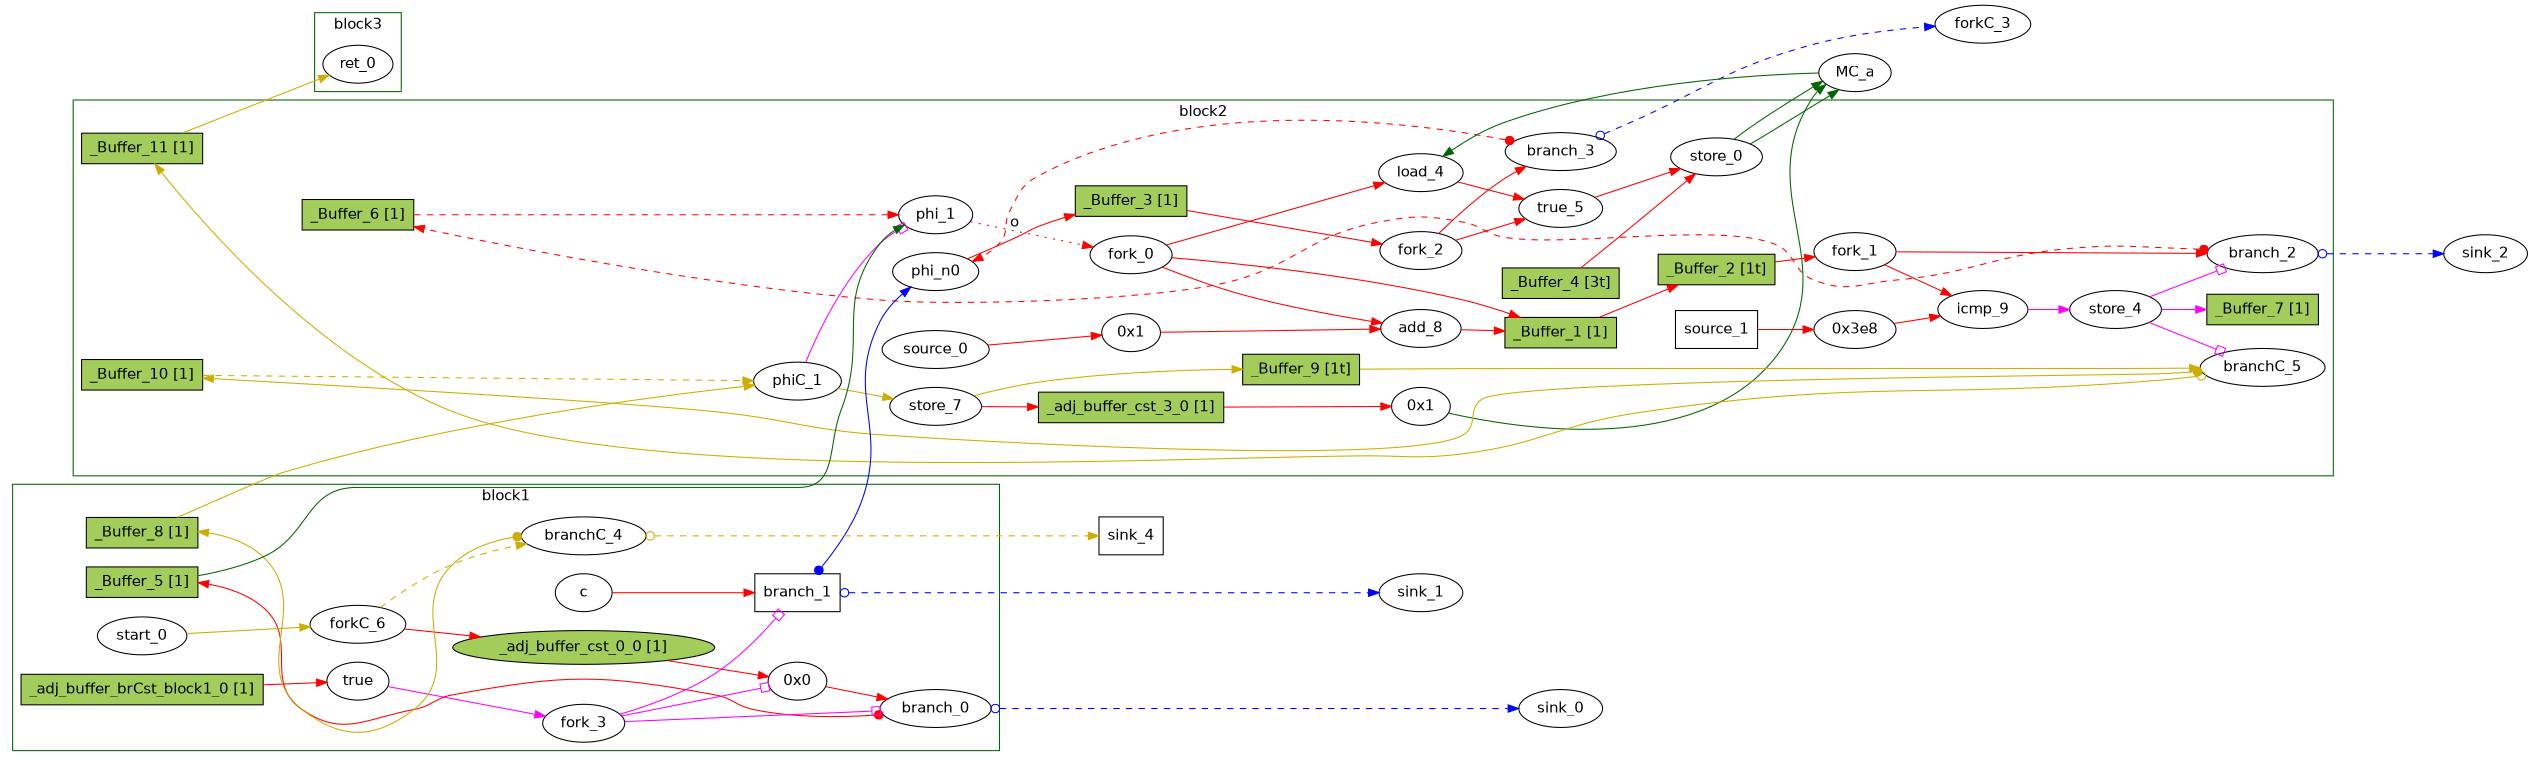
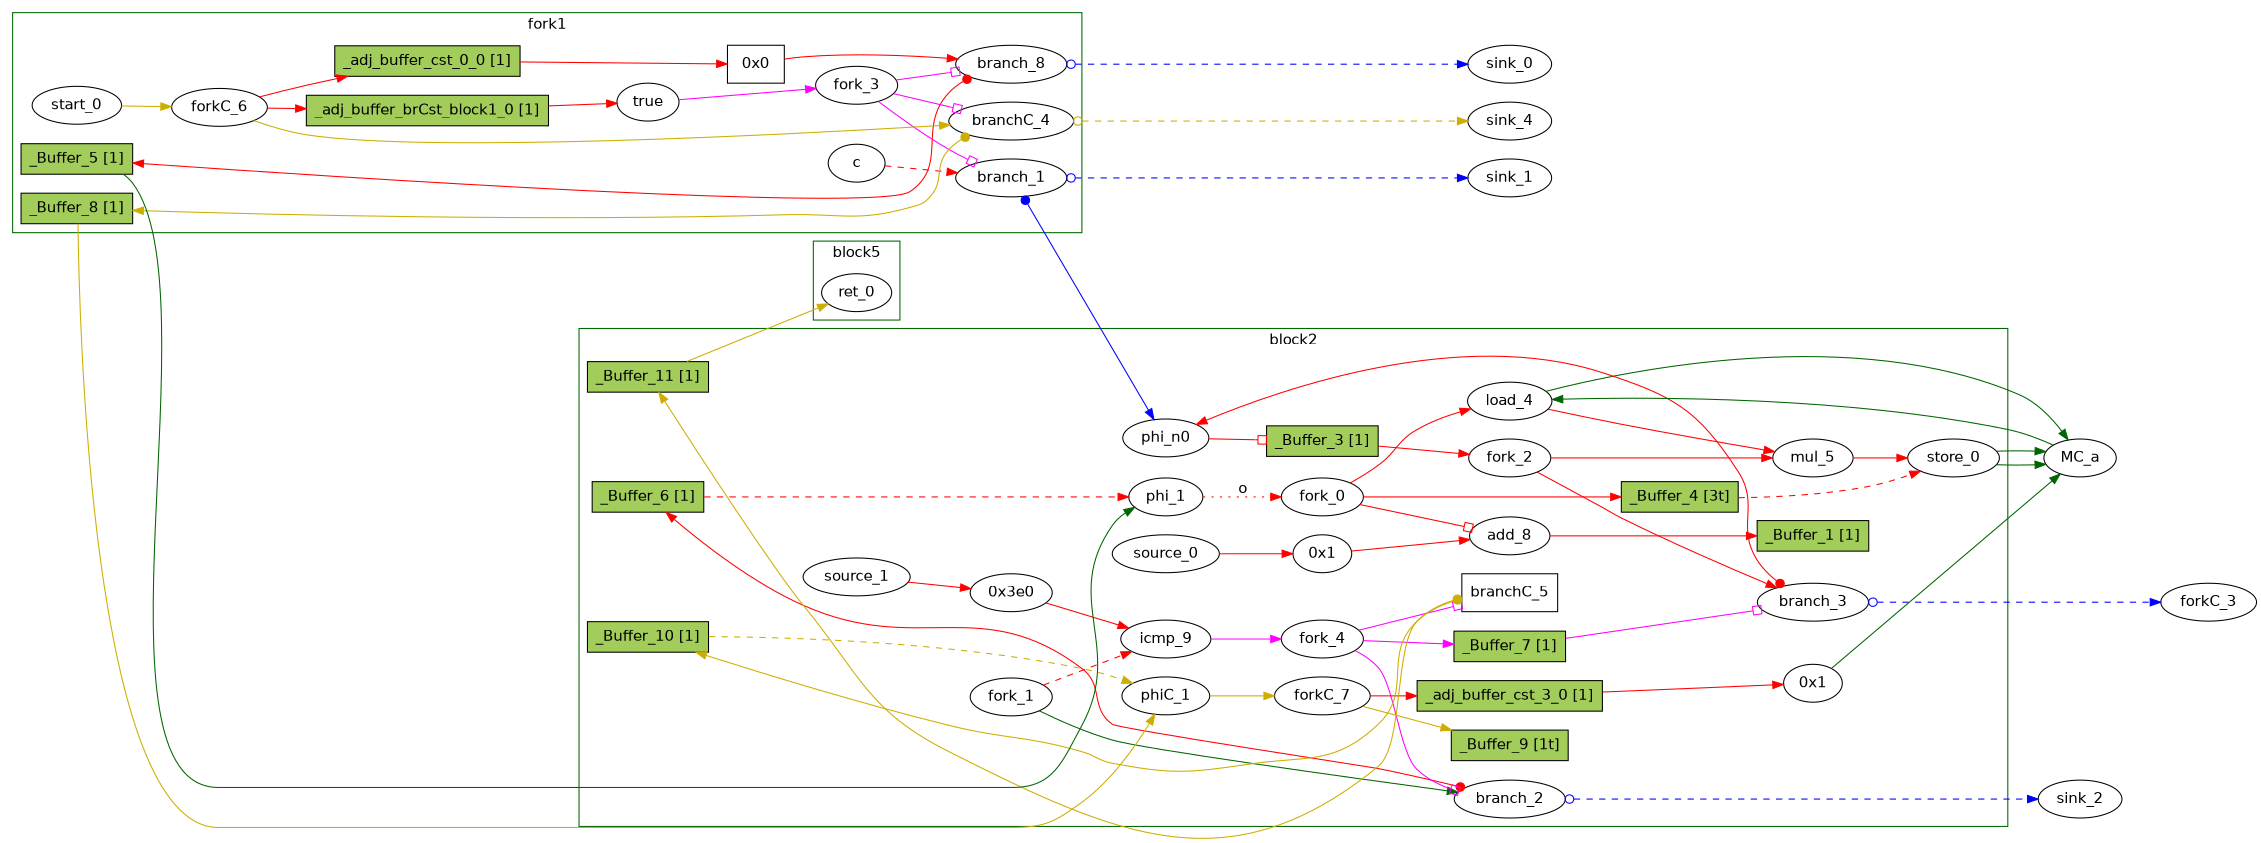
cluster "block3": label "block3" -> "block5"
edge "forkC_6" -> "_adj_buffer_brCst_block1_0 [1]": added
edge "branch_3" -- "phi_n0": style dashed -> solid
node "true_5": label "true_5" -> "mul_5"
edge "_Buffer_4 [3t]" -> "store_0": style solid -> dashed
edge "phi_n0" -> "_Buffer_3 [1]": arrowhead normal -> obox
edge "_Buffer_6 [1]" -- "branch_2": style dashed -> solid
edge "fork_1" -> "branch_2": color red -> darkgreen
node "_Buffer_2 [1t]": removed
edge "fork_1" -> "icmp_9": style solid -> dashed
edge "fork_0" -> "_Buffer_1 [1]": now "fork_0" -> "_Buffer_4 [3t]"
edge "phiC_1" -> "phi_1": removed
edge "fork_0" -> "add_8": arrowhead normal -> obox
node "store_4": label "store_4" -> "fork_4"
node "source_1": shape box -> ellipse
node "0x3e8": label "0x3e8" -> "0x3e0"
edge "load_4" -> "MC_a": added
node "branchC_5": shape ellipse -> box
edge "_Buffer_9 [1t]" -> "branchC_5": removed
node "store_7": label "store_7" -> "forkC_7"
cluster "block1": label "block1" -> "fork1"
node "sink_4": shape box -> ellipse
edge "forkC_6" -> "branchC_4": style dashed -> solid
edge "c" -> "branch_1": style solid -> dashed
node "branch_1": shape box -> ellipse
edge "_Buffer_7 [1]" -> "branch_3": added
node "_adj_buffer_cst_0_0 [1]": shape ellipse -> box
node "0x0": shape ellipse -> box
edge "fork_3" -> "0x0": now "fork_3" -> "branchC_4"
node "branch_0": label "branch_0" -> "branch_8"
